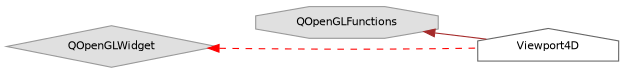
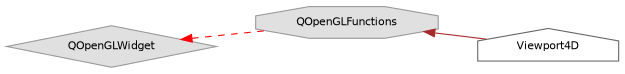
edge "Viewport4D" -> "QOpenGLWidget": now "QOpenGLFunctions" -> "QOpenGLWidget"
